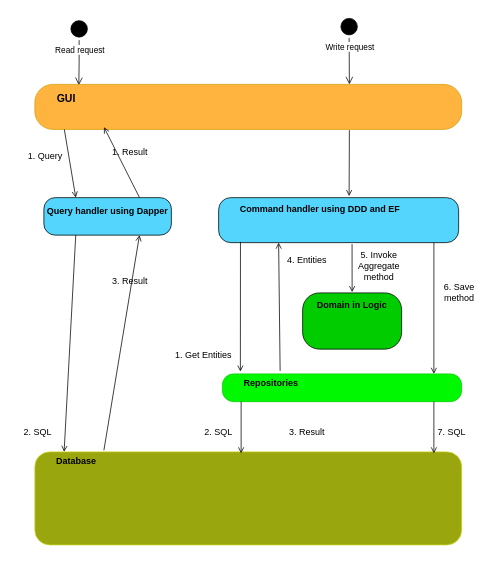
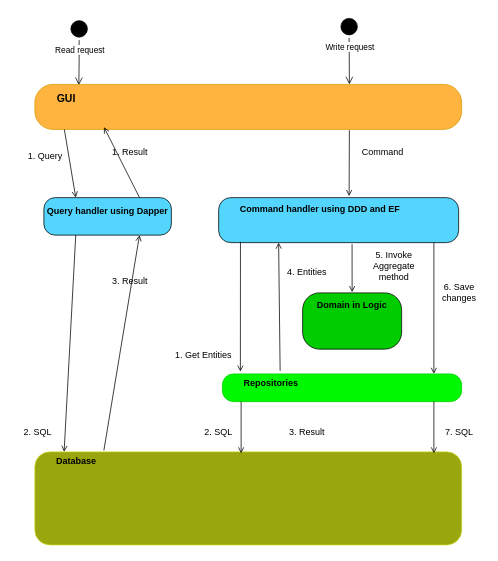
node "Command": added
node "4. Entities": moved (307, 261) -> (307, 272)
node "5. Invoke Aggregate method": moved (379, 266) -> (394, 266)
node "6. Save method": label "6. Save method" -> "6. Save changes"
node "7. SQL": moved (452, 432) -> (459, 432)
